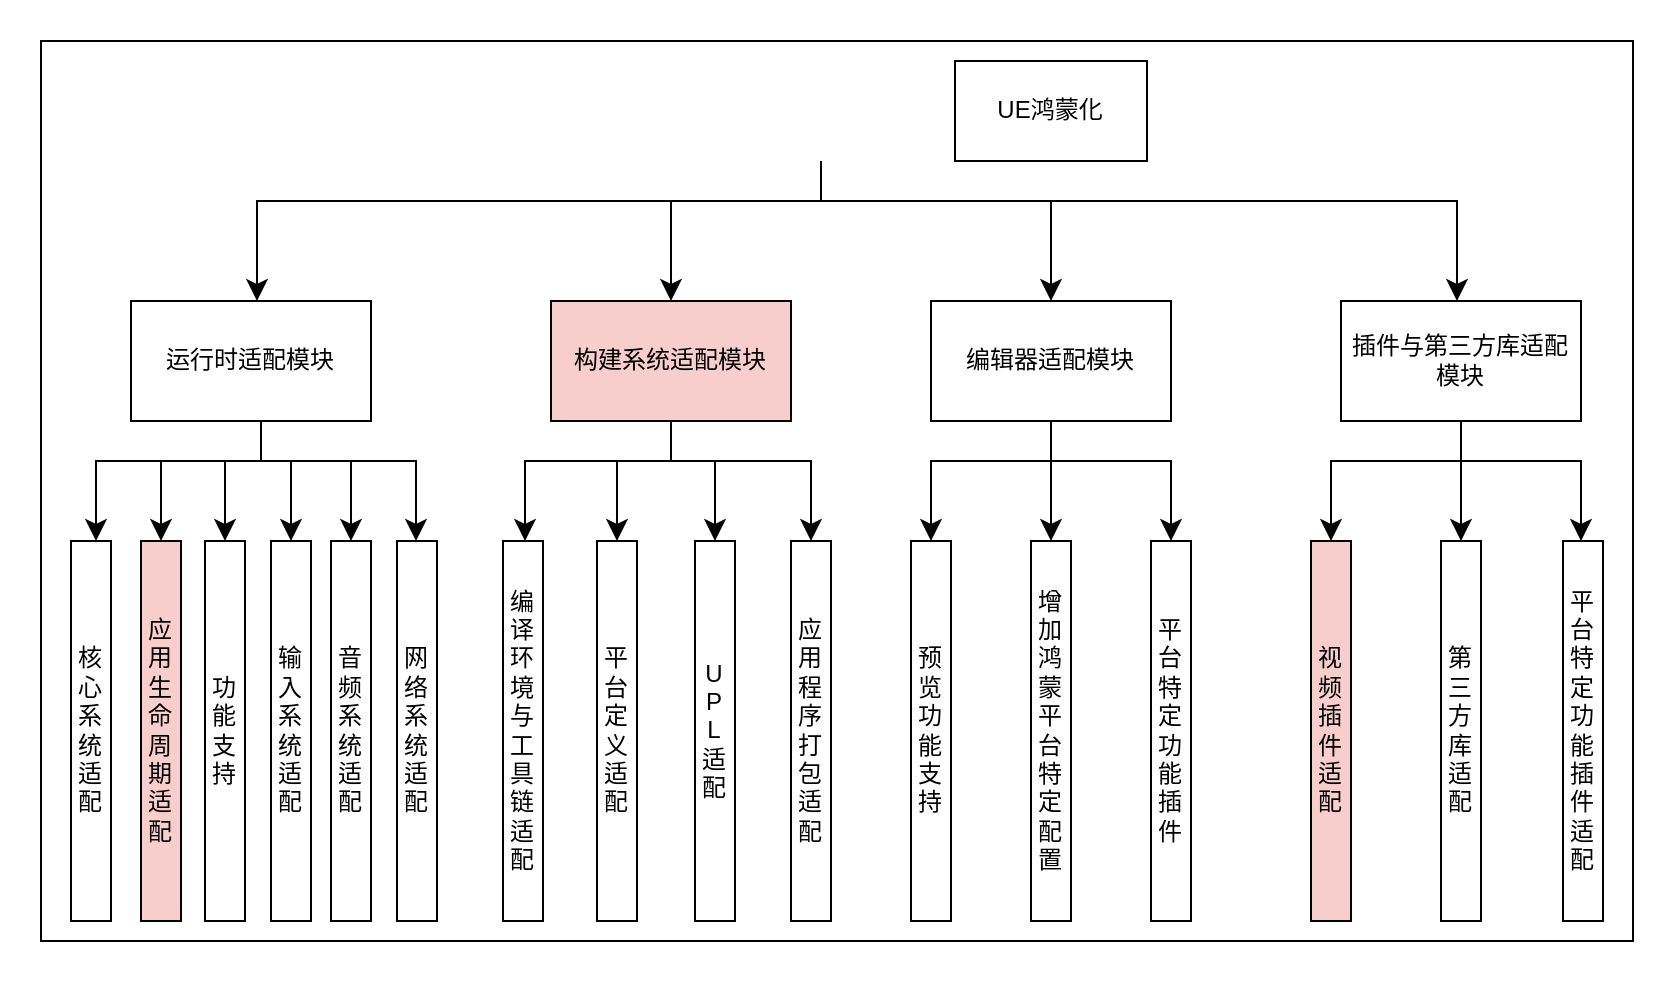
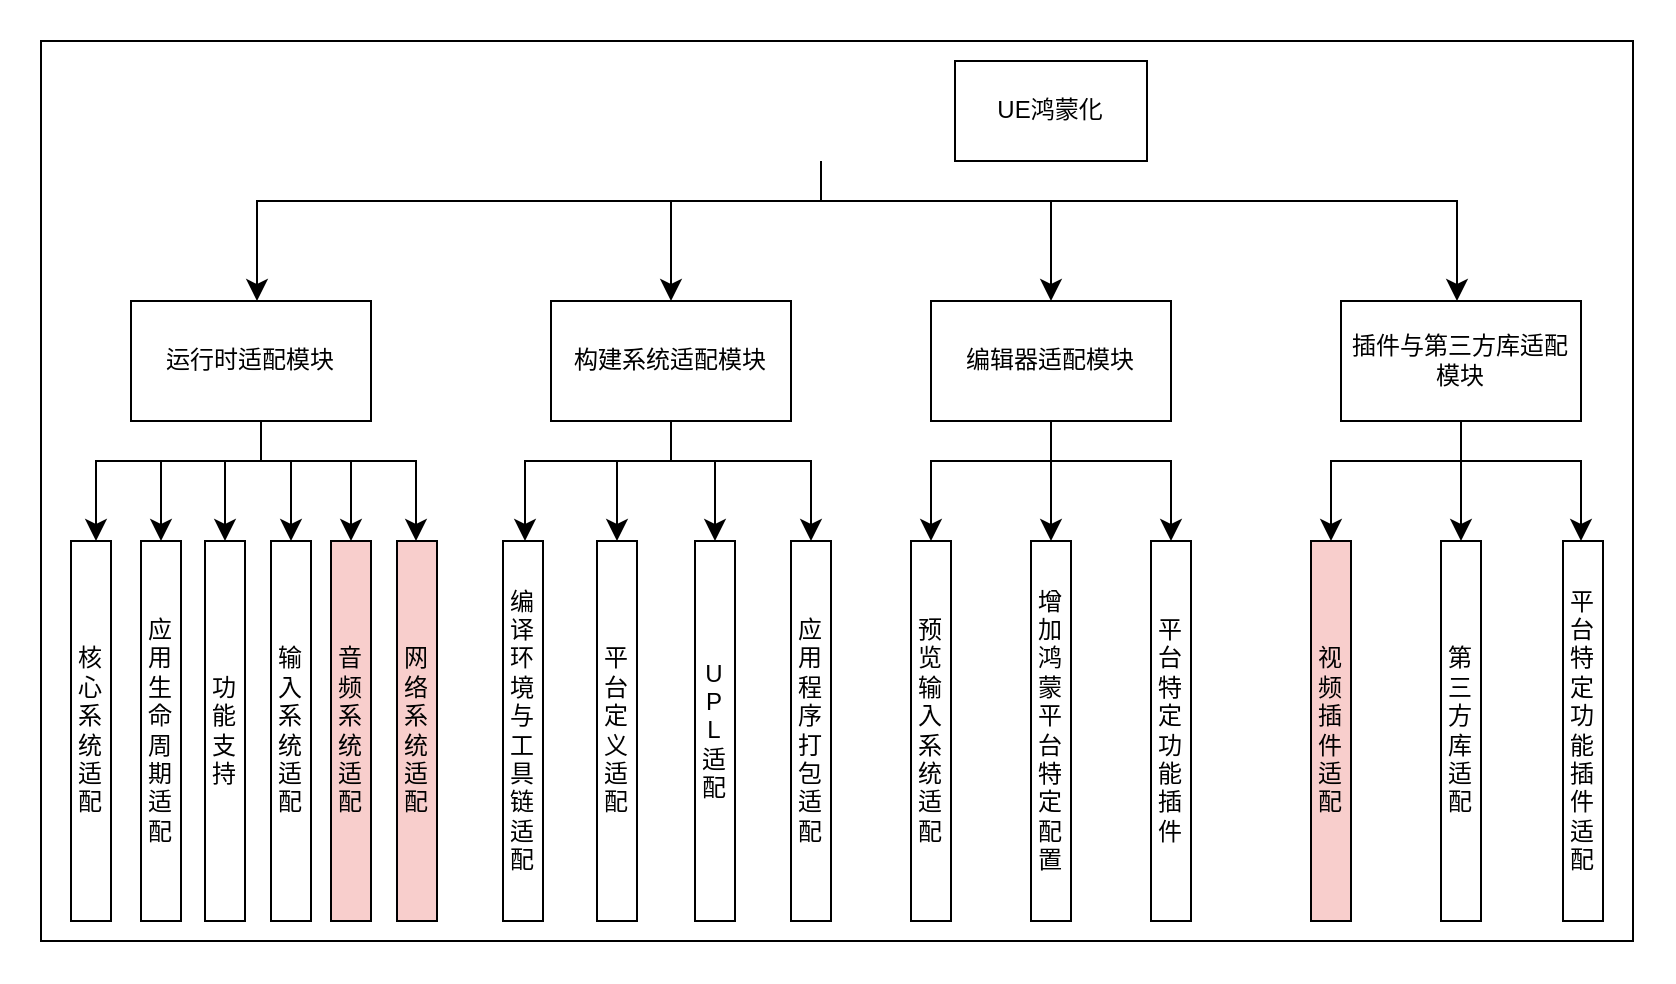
node "构建系统适配模块": fillcolor #f8cecc -> #ffffff
node "应用生命周期适配": fillcolor #f8cecc -> #ffffff
node "音频系统适配": fillcolor #ffffff -> #f8cecc
node "网络系统适配": fillcolor #ffffff -> #f8cecc
node "预览 功能支持": label "预览 功能支持" -> "预览 输入系统适配"
